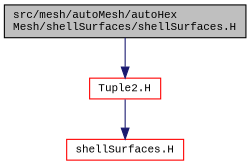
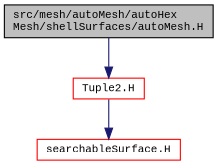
node "src/mesh/autoMesh/autoHex Mesh/shellSurfaces/shellSurfaces.H": label "src/mesh/autoMesh/autoHex Mesh/shellSurfaces/shellSurfaces.H" -> "src/mesh/autoMesh/autoHex Mesh/shellSurfaces/autoMesh.H"
node "shellSurfaces.H": label "shellSurfaces.H" -> "searchableSurface.H"
